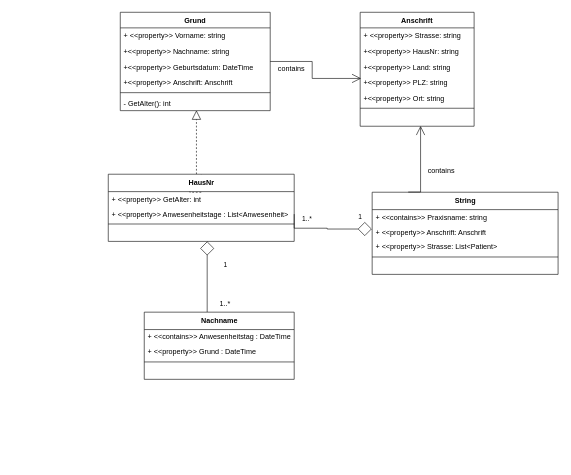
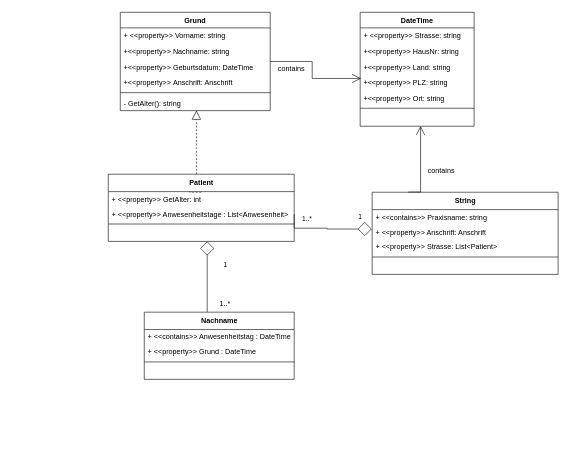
node "Anschrift": label "Anschrift" -> "DateTime"
node "- GetAlter(): int": label "- GetAlter(): int" -> "- GetAlter(): string"
node "HausNr": label "HausNr" -> "Patient"
